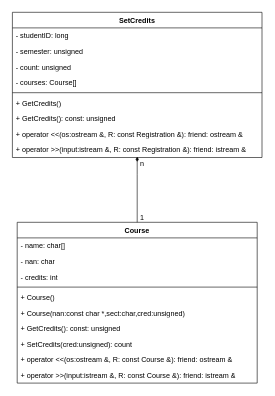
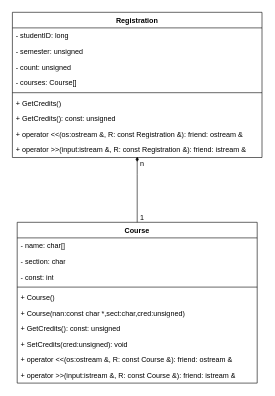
node "SetCredits": label "SetCredits" -> "Registration"
node "- nan: char": label "- nan: char" -> "- section: char"
node "- credits: int": label "- credits: int" -> "- const: int"
node "+ SetCredits(cred:unsigned): count": label "+ SetCredits(cred:unsigned): count" -> "+ SetCredits(cred:unsigned): void"
